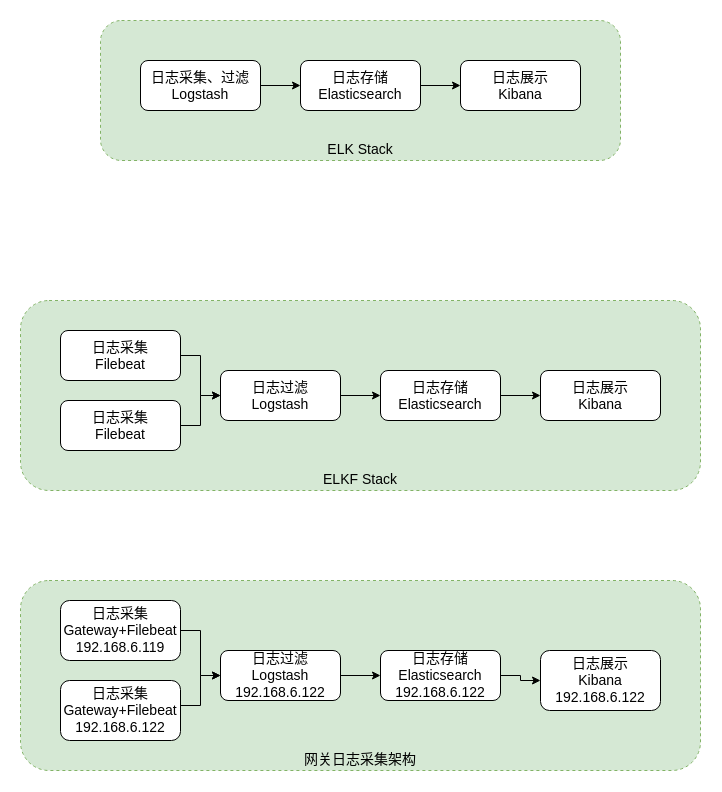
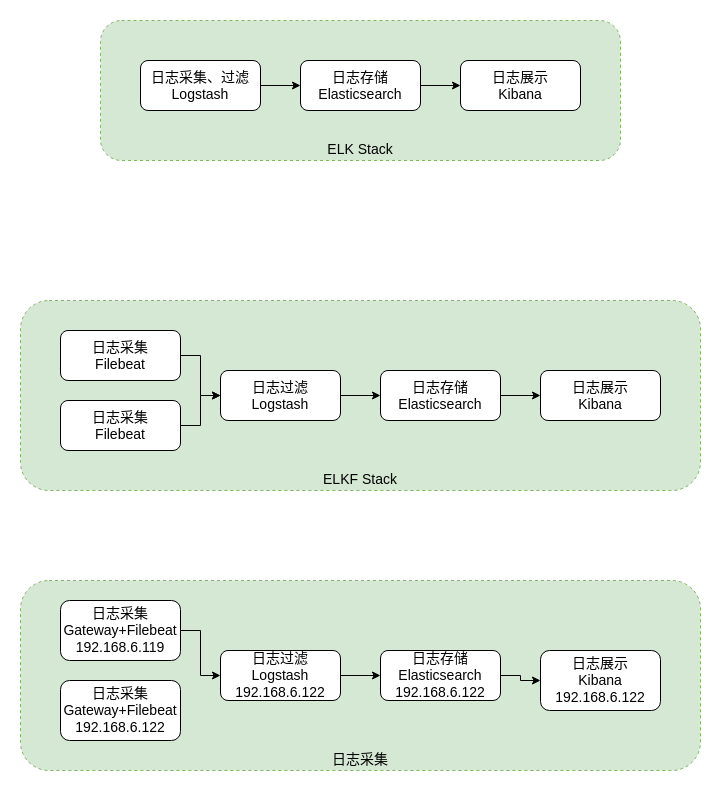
edge "日志采集 Gateway+Filebeat 192.168.6.122" -> "日志过滤Logstash 192.168.6.122": removed
node "网关日志采集架构": label "网关日志采集架构" -> "日志采集"
